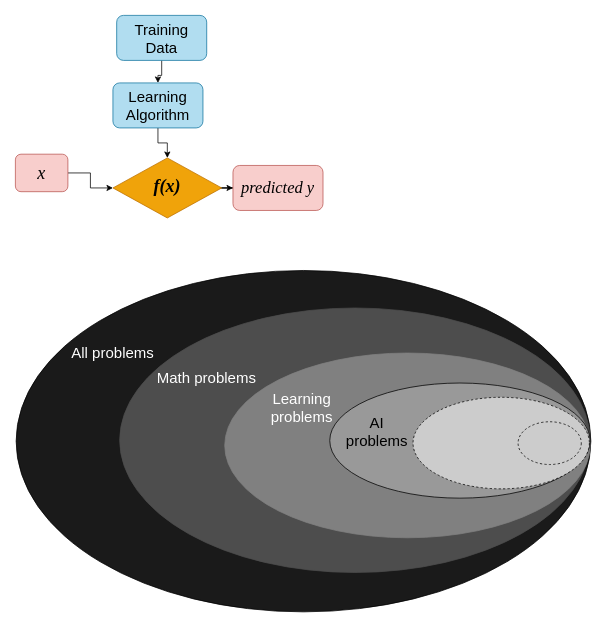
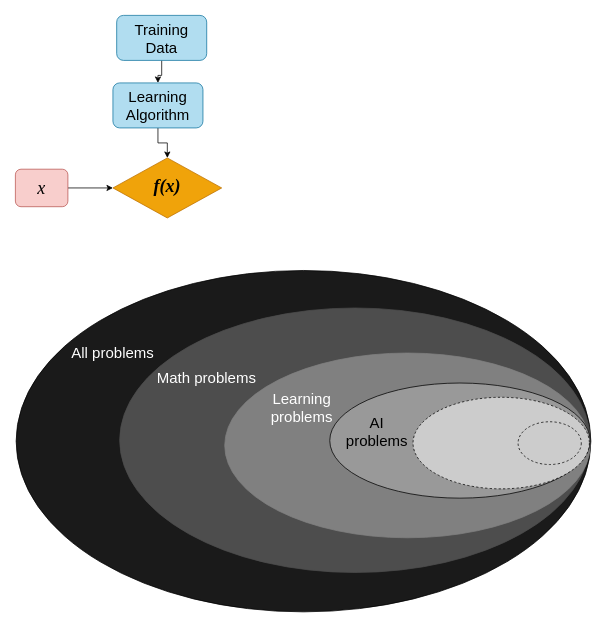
node "x": moved (42, 173) -> (42, 188)
edge "f(x)" -> "predicted y": removed
node "predicted y": removed
